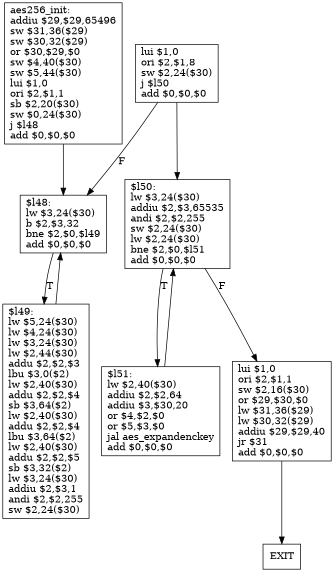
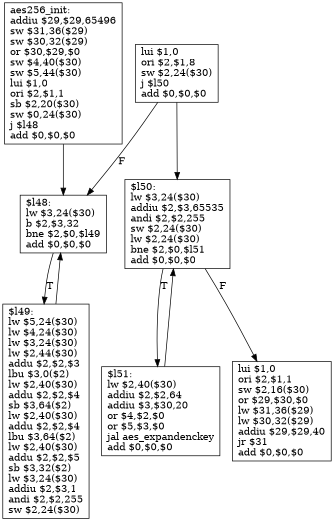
node "EXIT": removed
